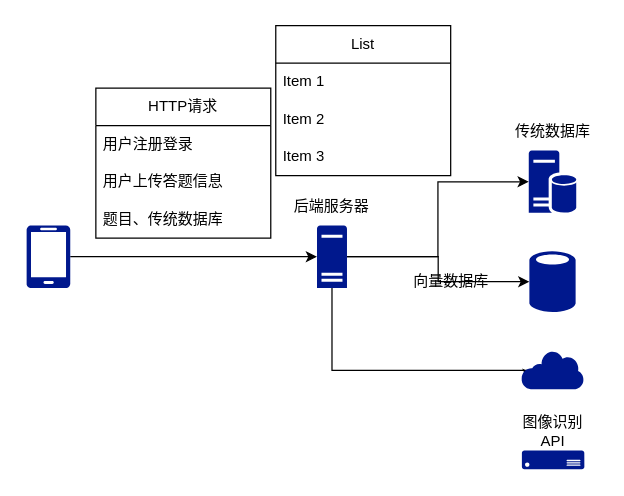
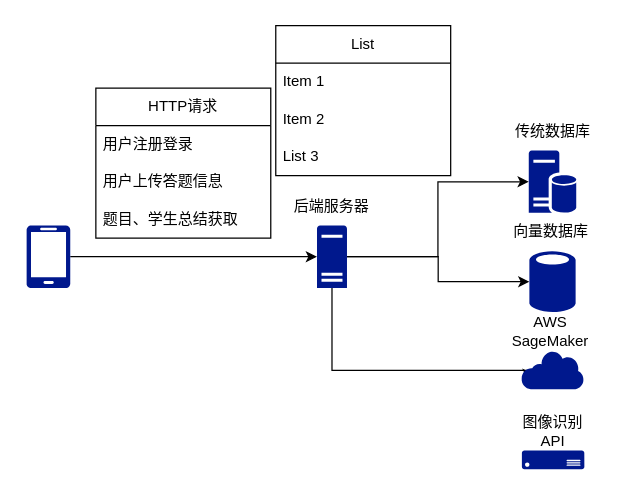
node "Item 3": label "Item 3" -> "List 3"
node "题目、传统数据库": label "题目、传统数据库" -> "题目、学生总结获取"
node "向量数据库": moved (450, 282) -> (550, 232)
node "AWS SageMaker": added
